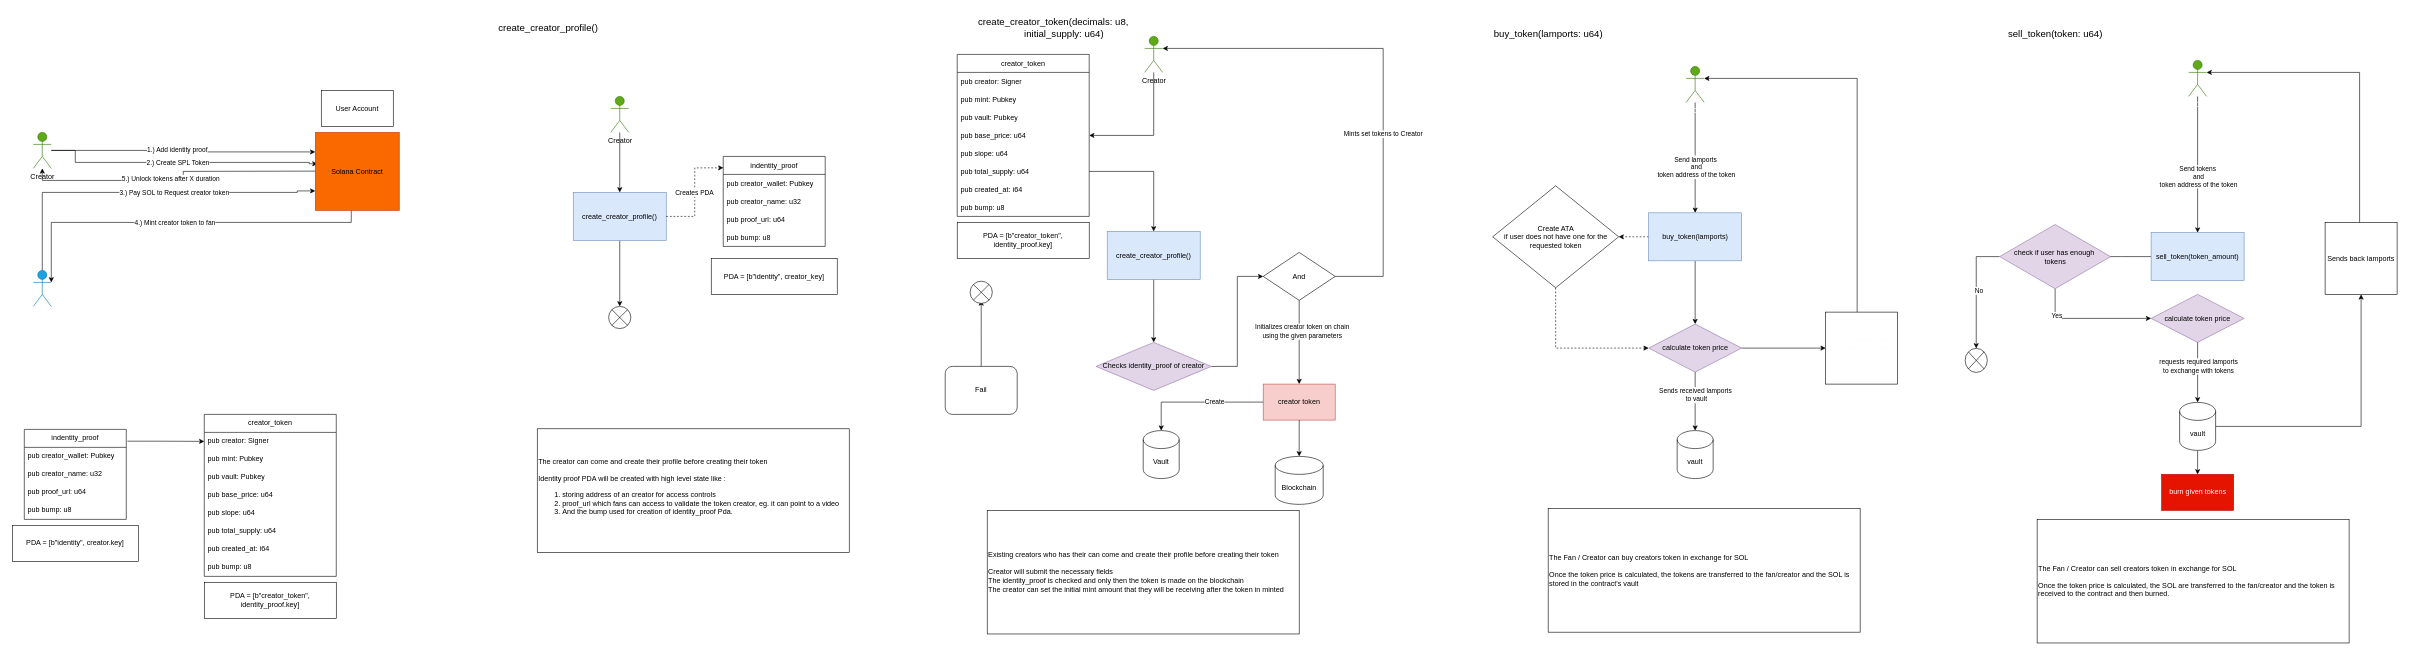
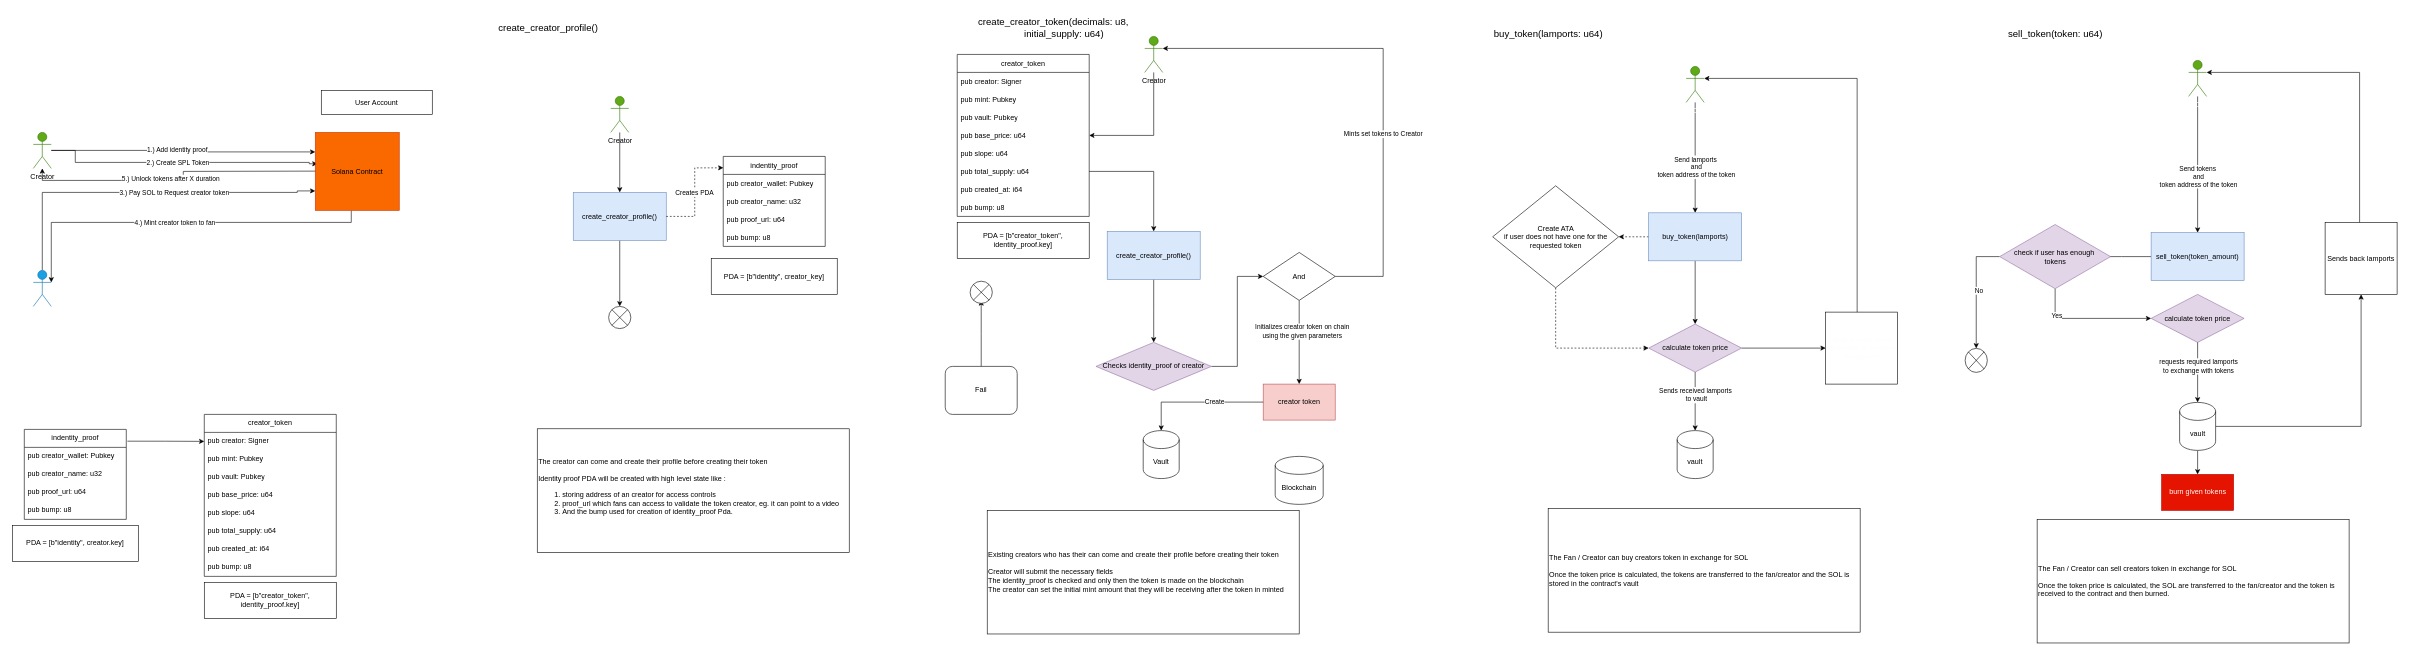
node "User Account": size 72x36 -> 111x24
edge "creator token" -> "Blockchain": removed
